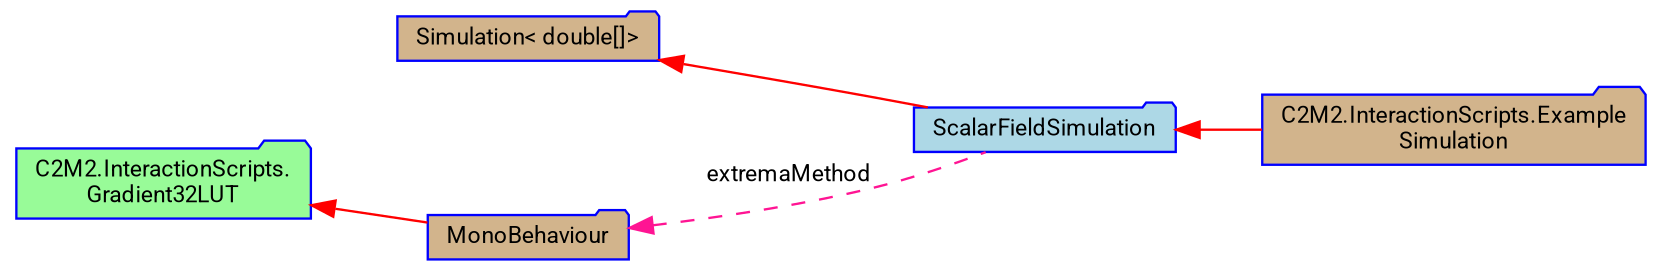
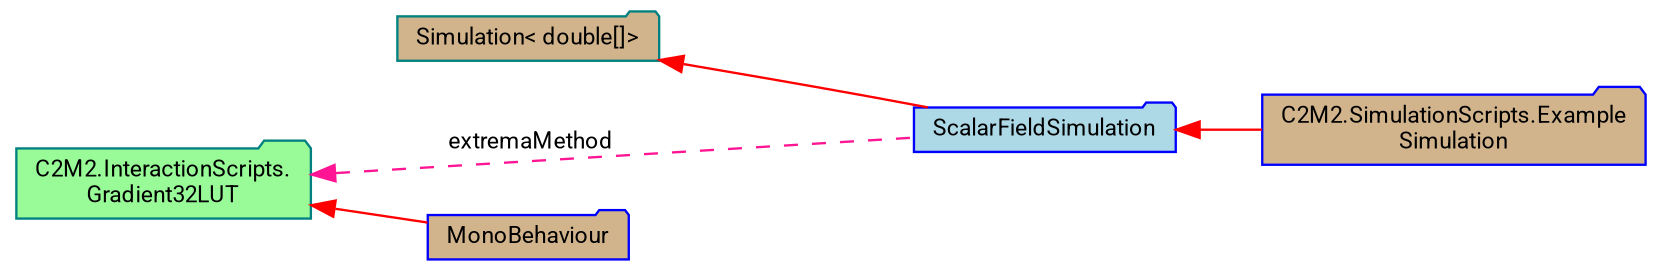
node "Simulation< double[]>": color blue -> teal
node "C2M2.InteractionScripts.Example Simulation": label "C2M2.InteractionScripts.Example Simulation" -> "C2M2.SimulationScripts.Example Simulation"
node "C2M2.InteractionScripts. Gradient32LUT": color blue -> teal
edge "ScalarFieldSimulation" -> "MonoBehaviour": now "ScalarFieldSimulation" -> "C2M2.InteractionScripts. Gradient32LUT"
